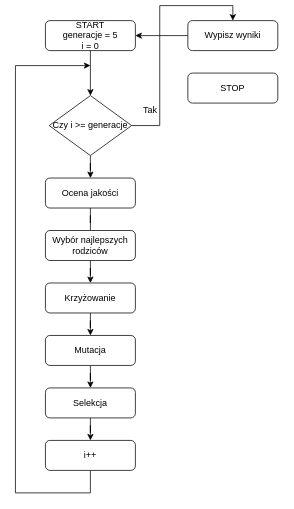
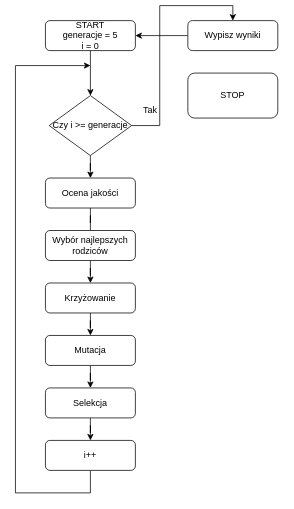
node "STOP": size 90x30 -> 90x45
